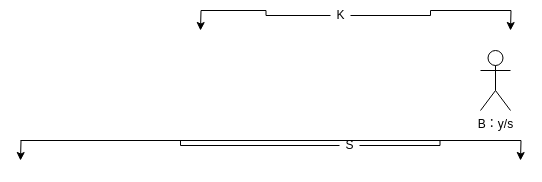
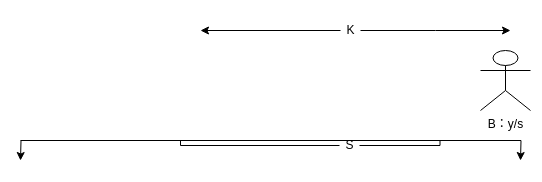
node "K": moved (341, 16) -> (351, 31)
node "B：y/s": size 30x60 -> 50x60
